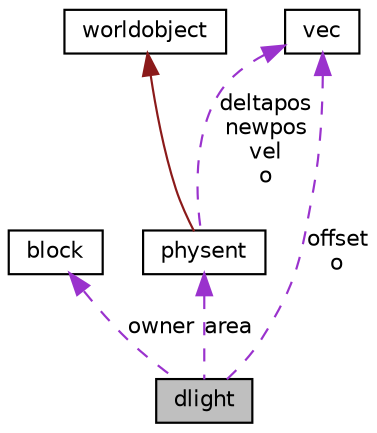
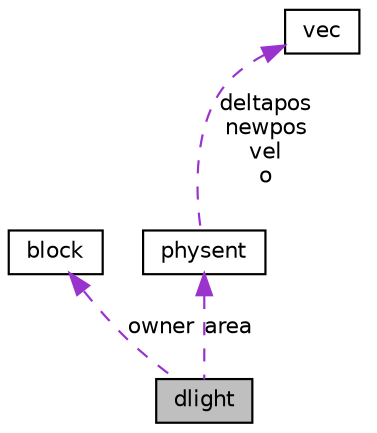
node "worldobject": removed
edge "dlight" -> "vec": removed, label "offset o"
